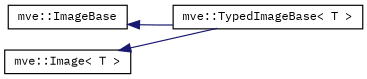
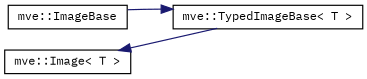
edge "mve::TypedImageBase< T >" -> "mve::ImageBase": reversed
